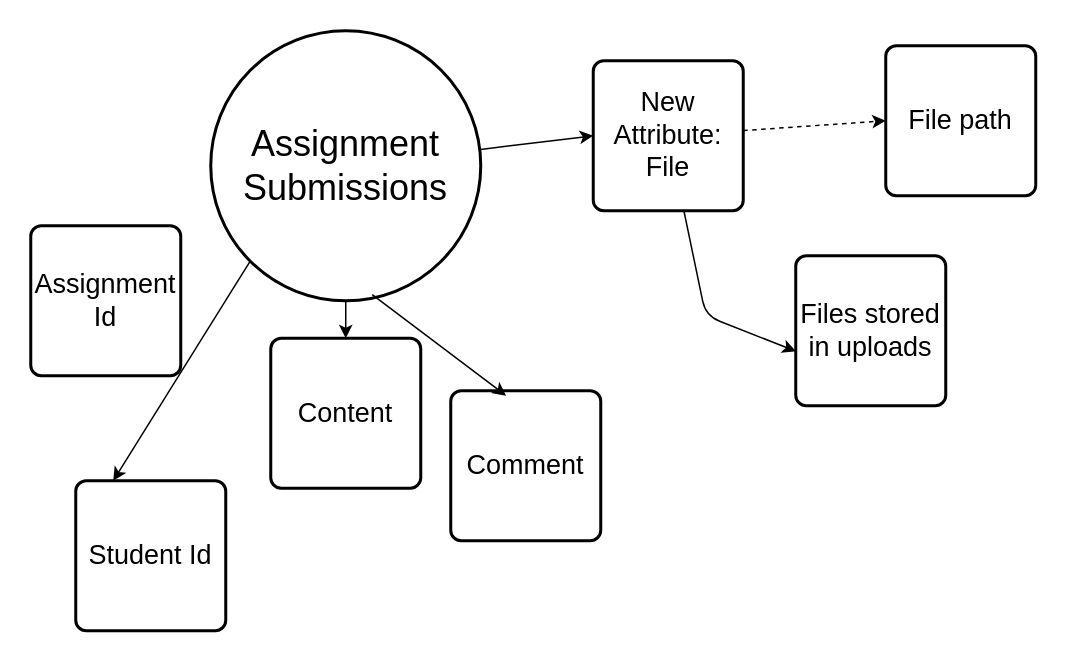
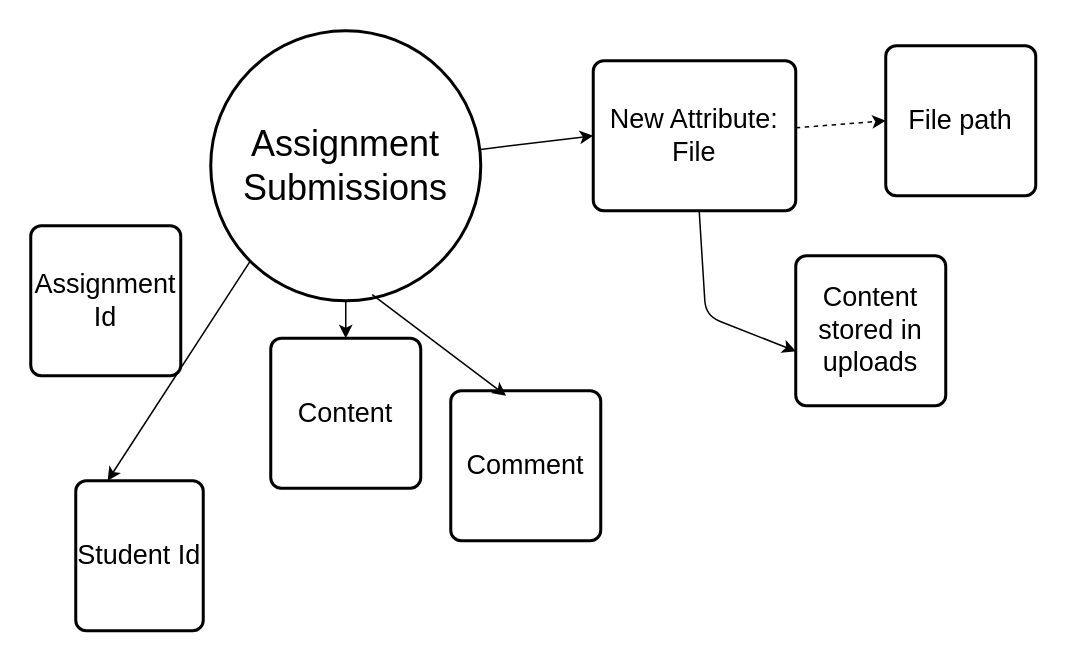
node "New Attribute: File": size 150x150 -> 203x150
node "Files stored in uploads": label "Files stored in uploads" -> "Content stored in uploads"
node "Student Id": size 150x150 -> 128x150
